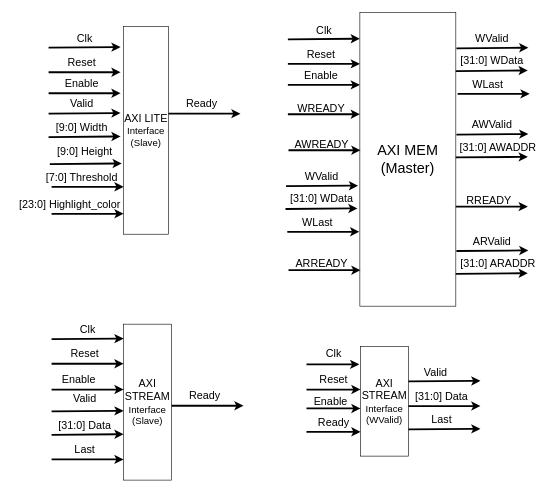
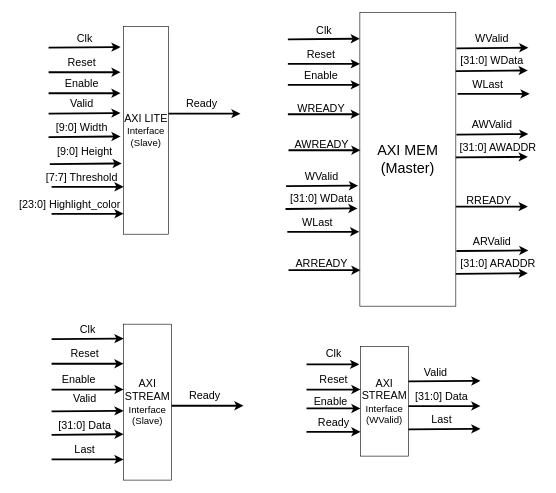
node "[7:0] Threshold": label "[7:0] Threshold" -> "[7:7] Threshold"
